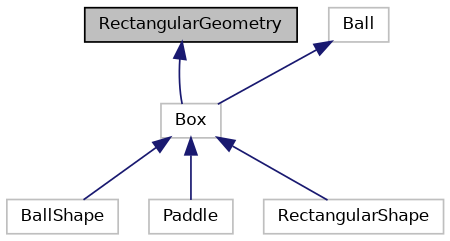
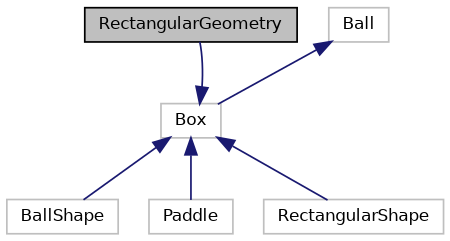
edge "Box" -> "RectangularGeometry": reversed
